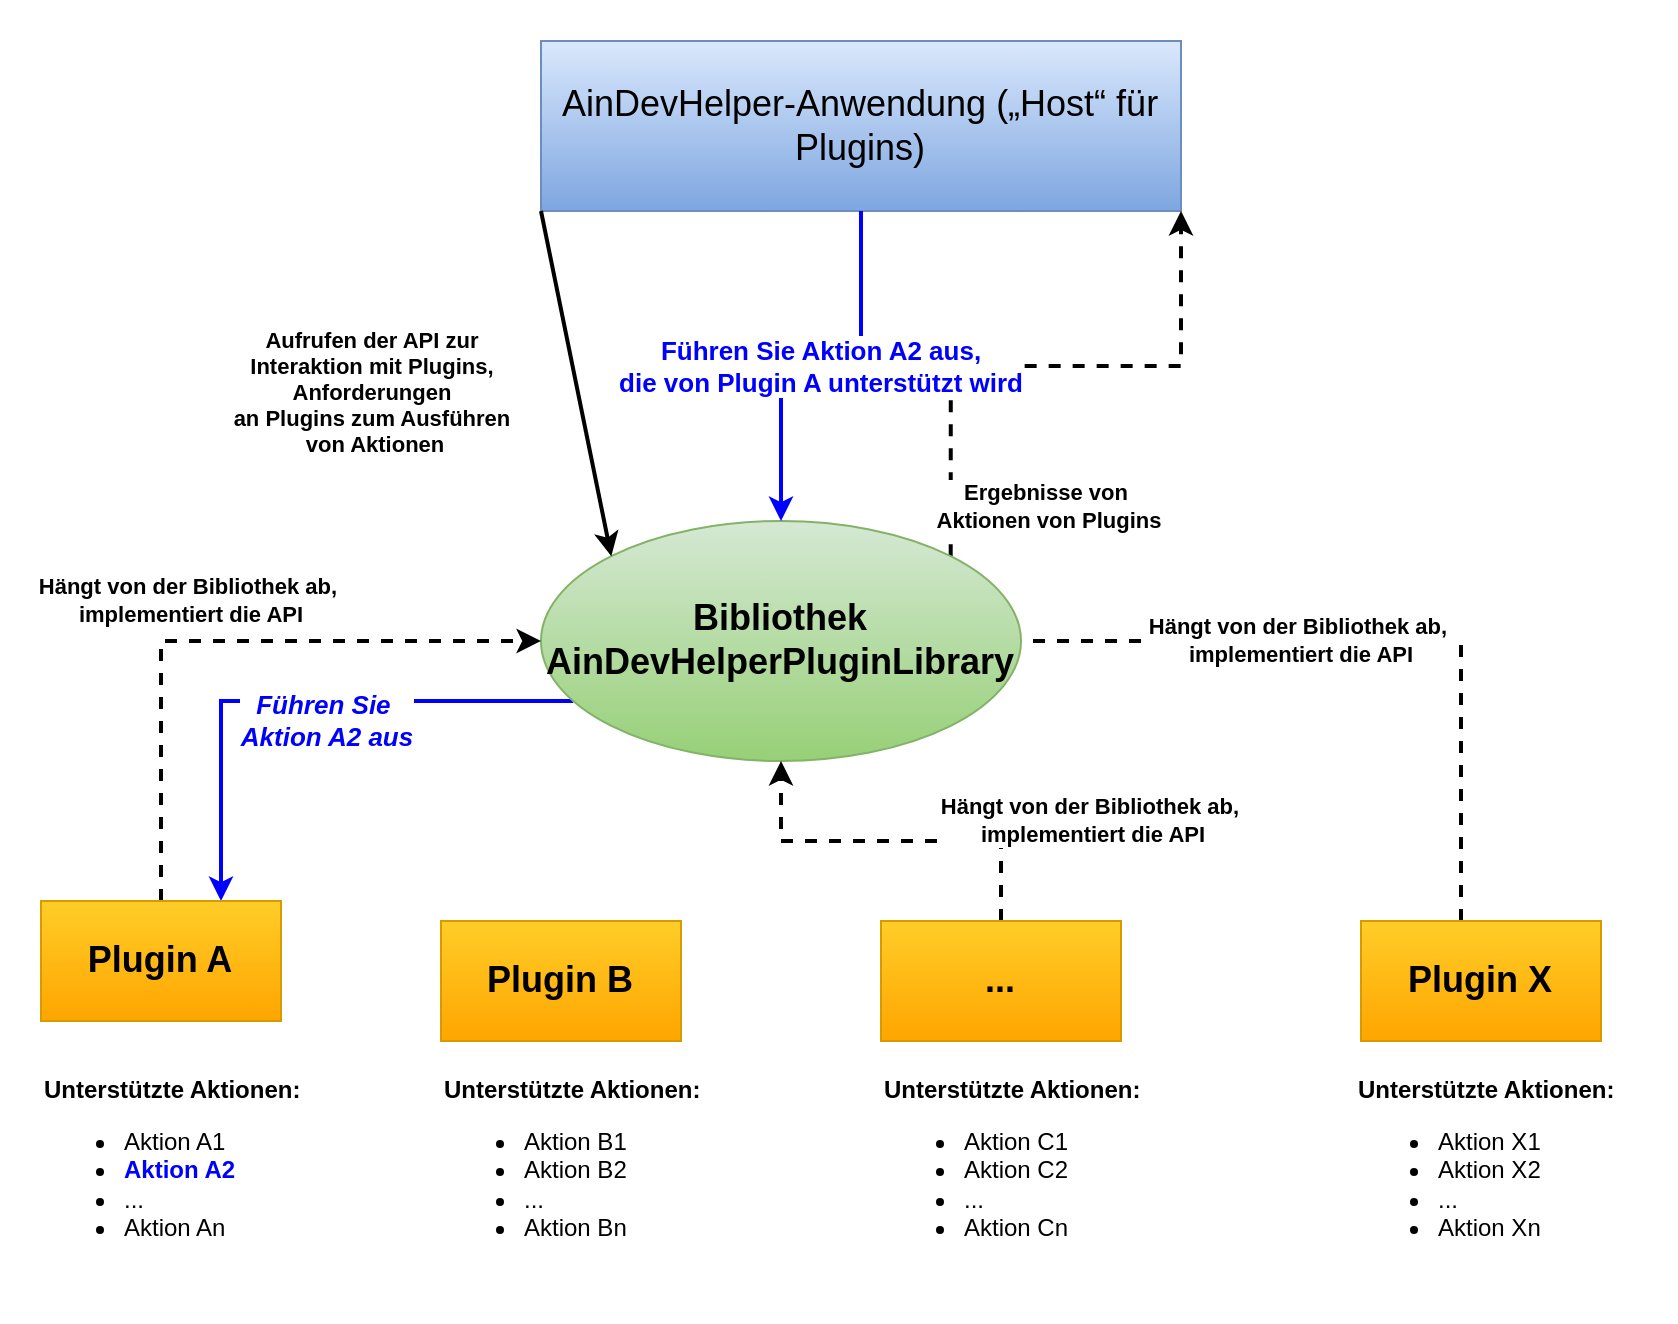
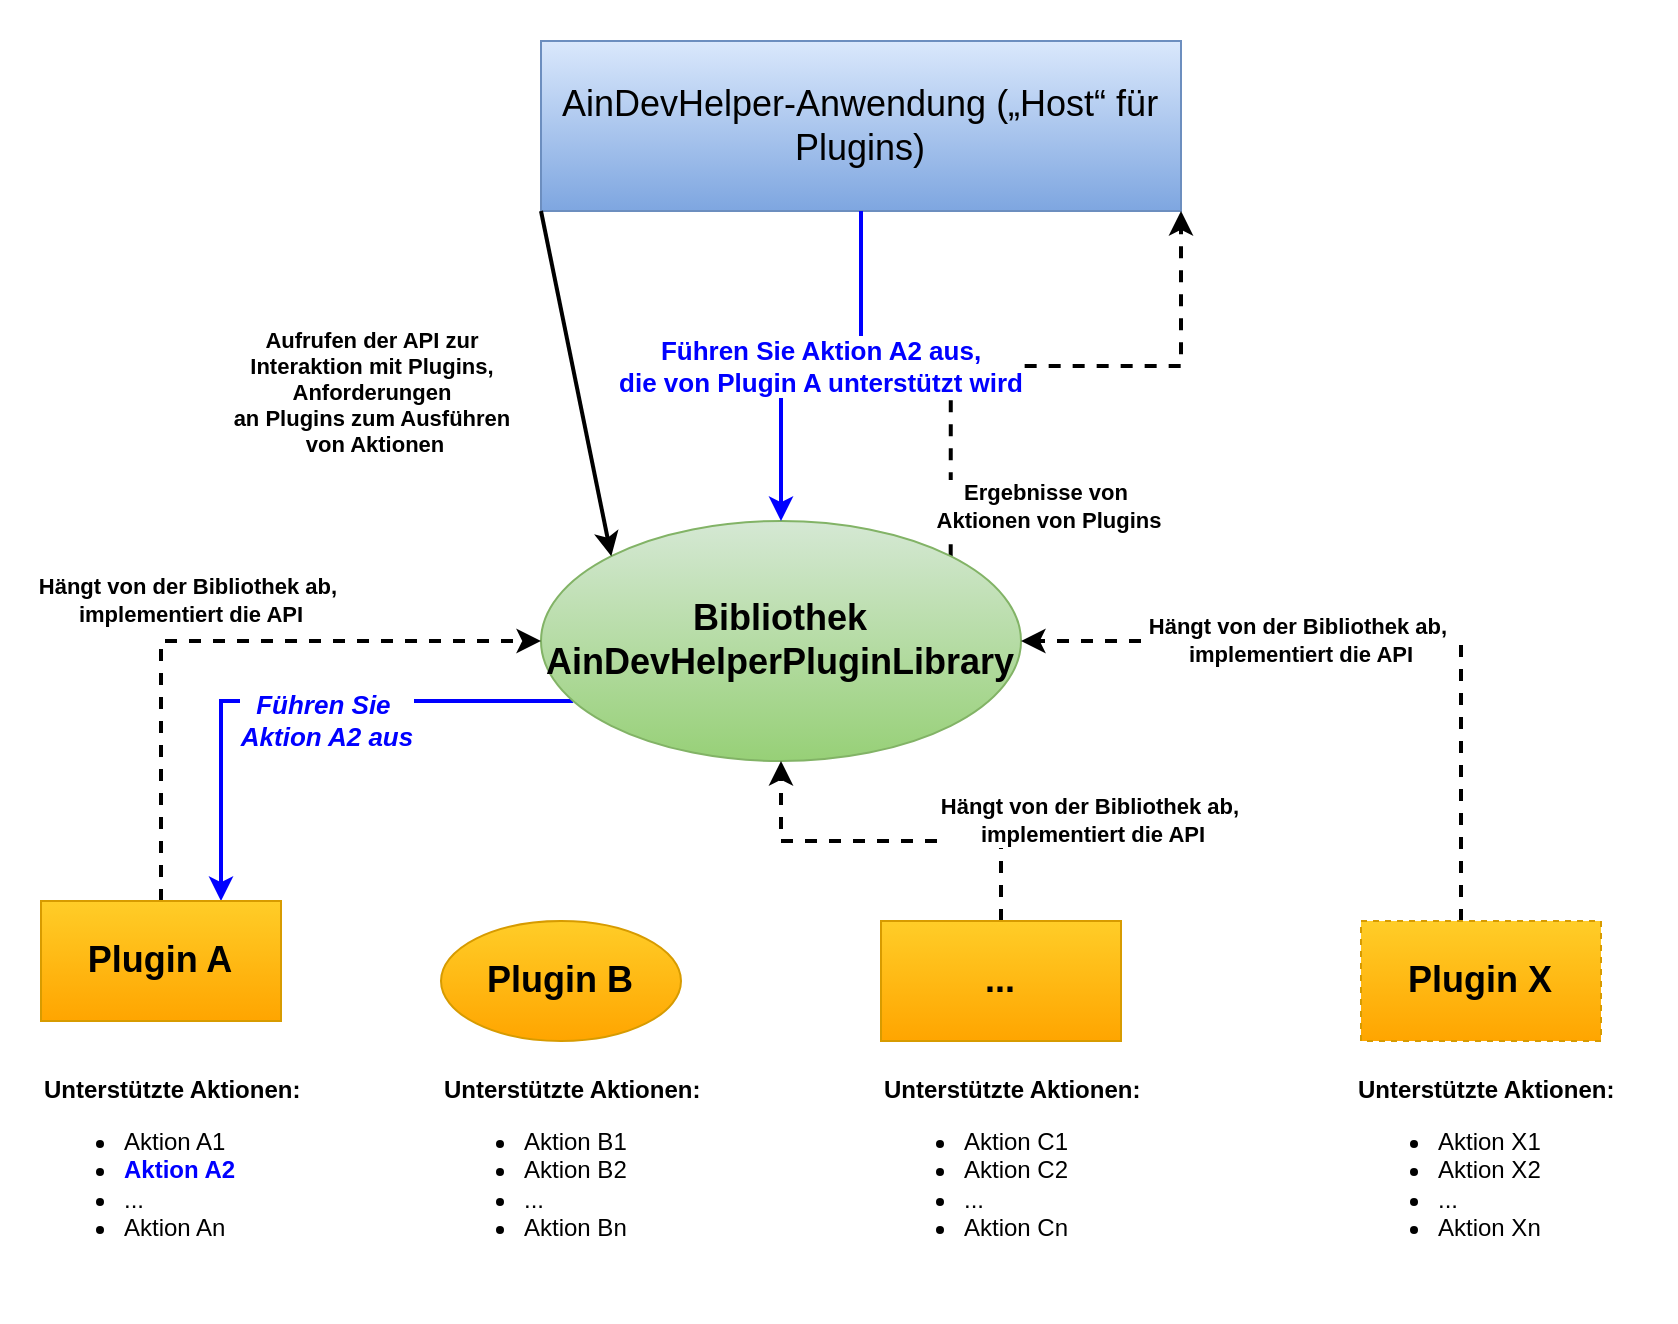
edge "Bibliothek AinDevHelperPluginLibrary" -- "Plugin X": arrowhead none -> classic
node "Plugin B": shape rectangle -> ellipse
node "Plugin X": style solid -> dashed
